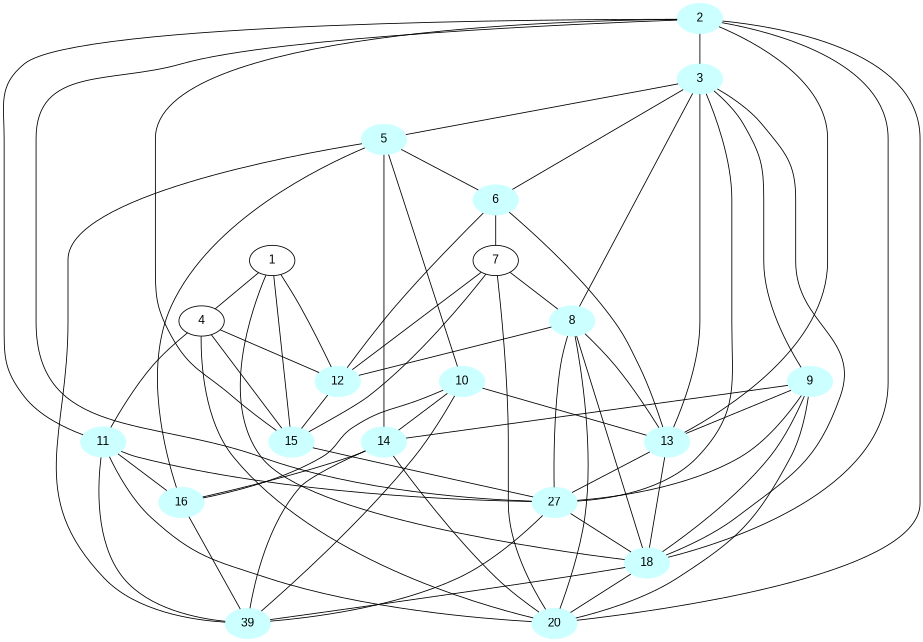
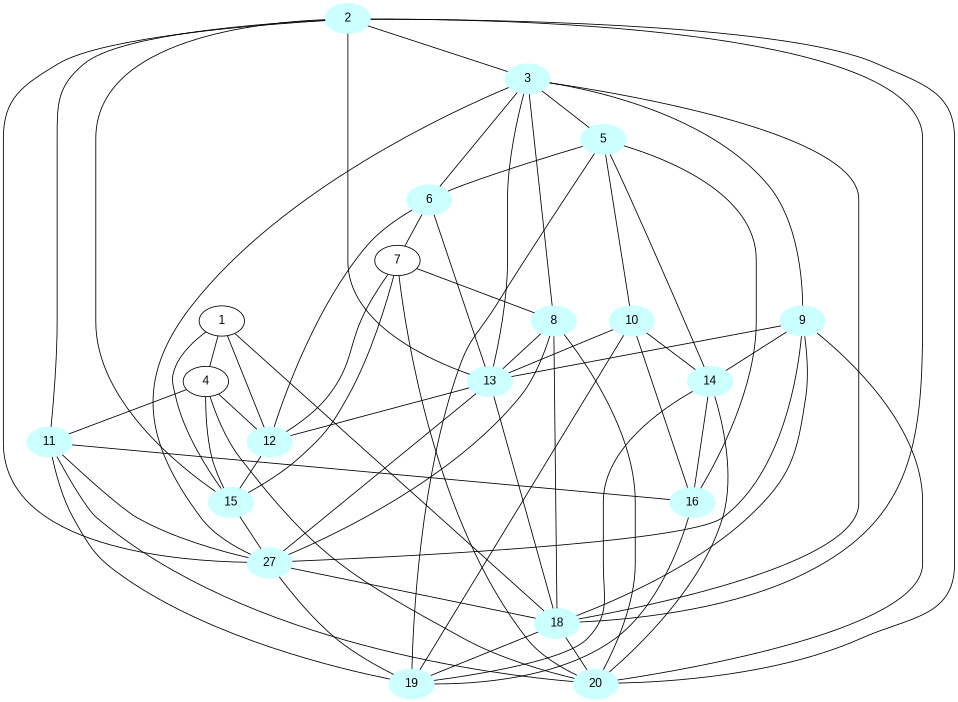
edge "8" -- "12": now "13" -- "12"
node "39": label "39" -> "19"
